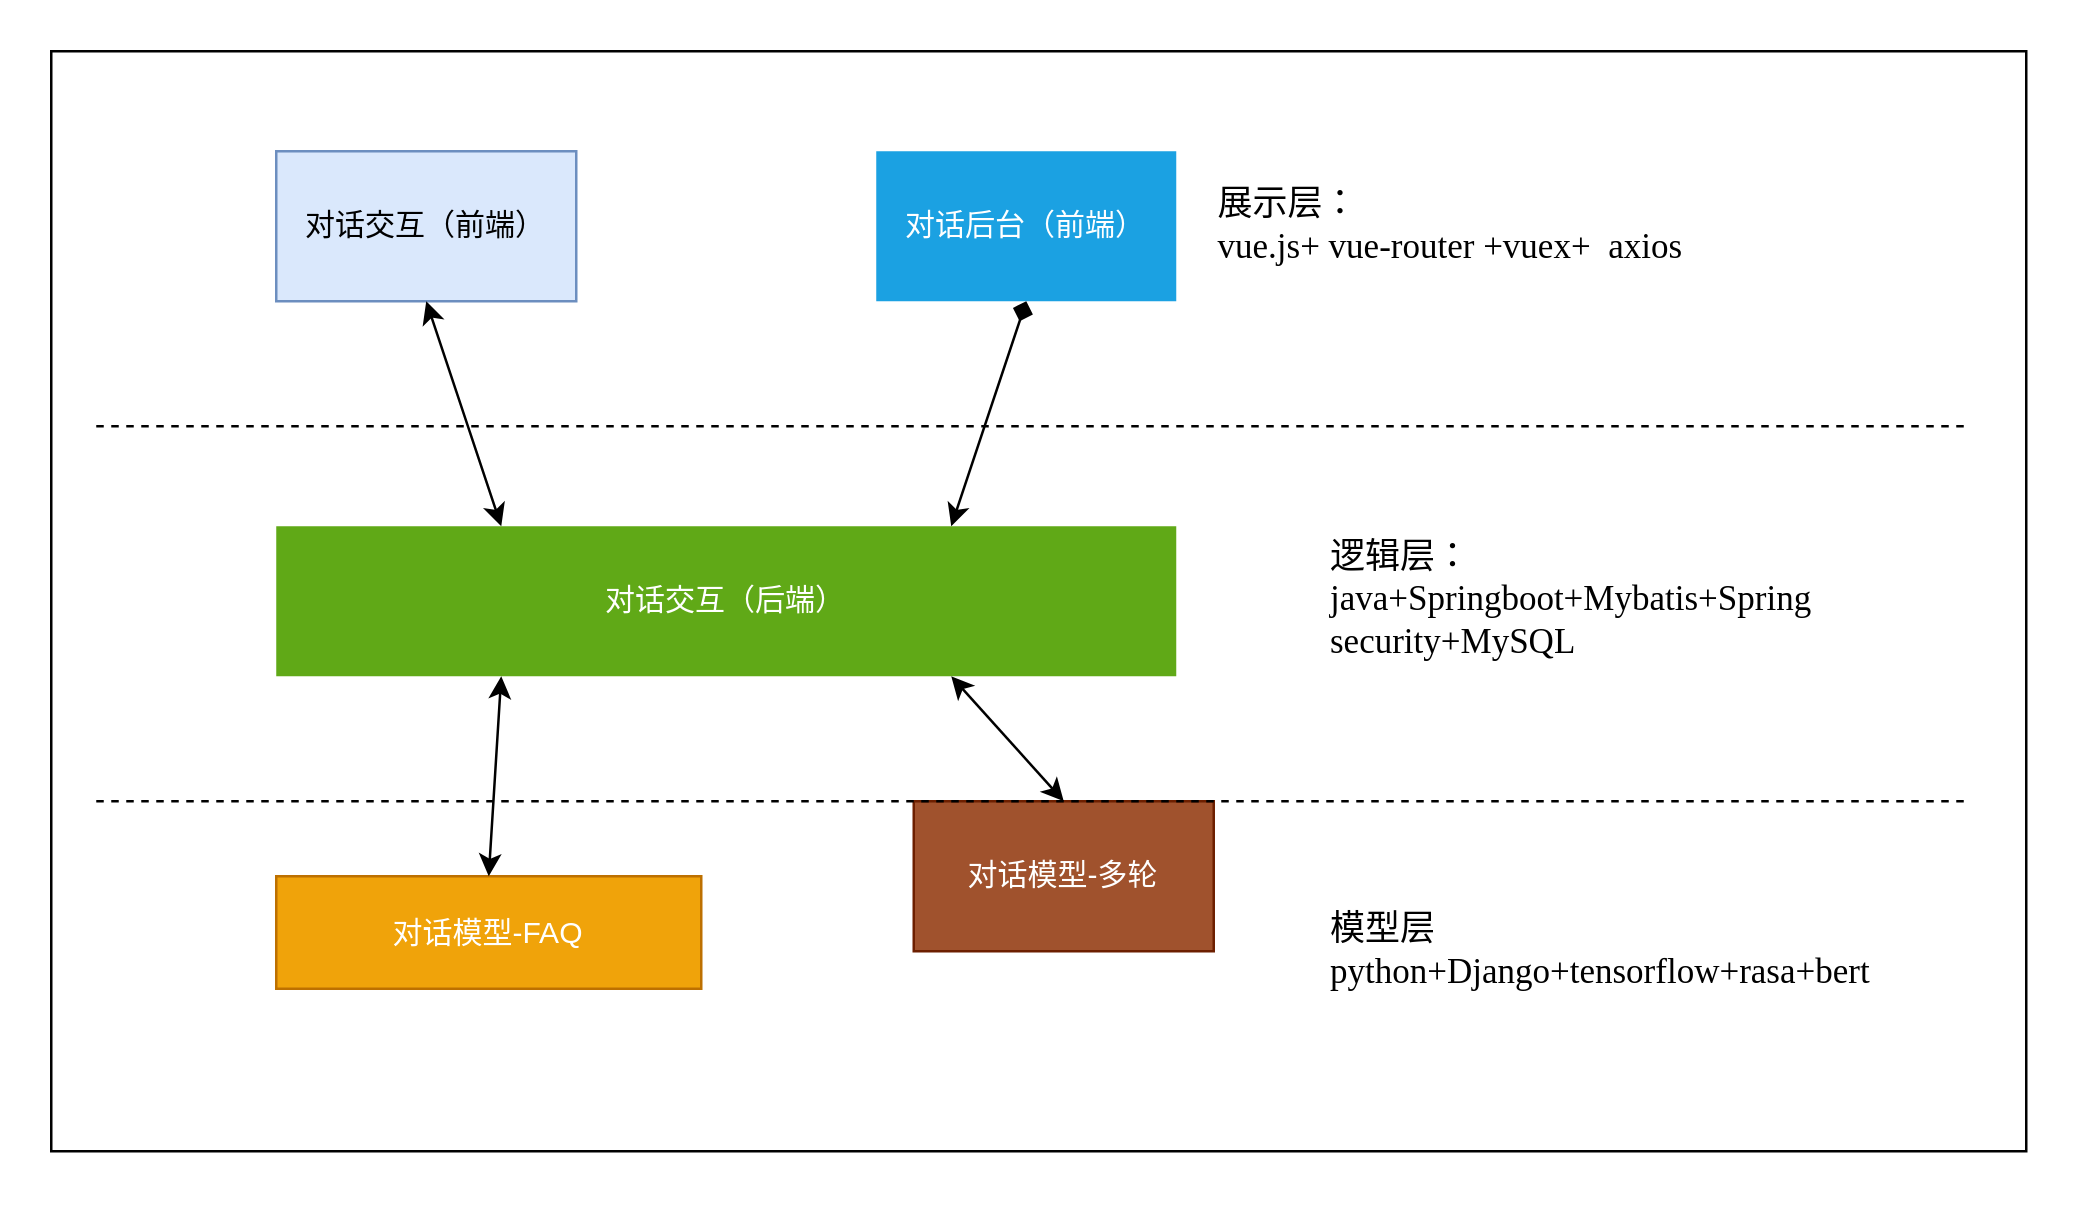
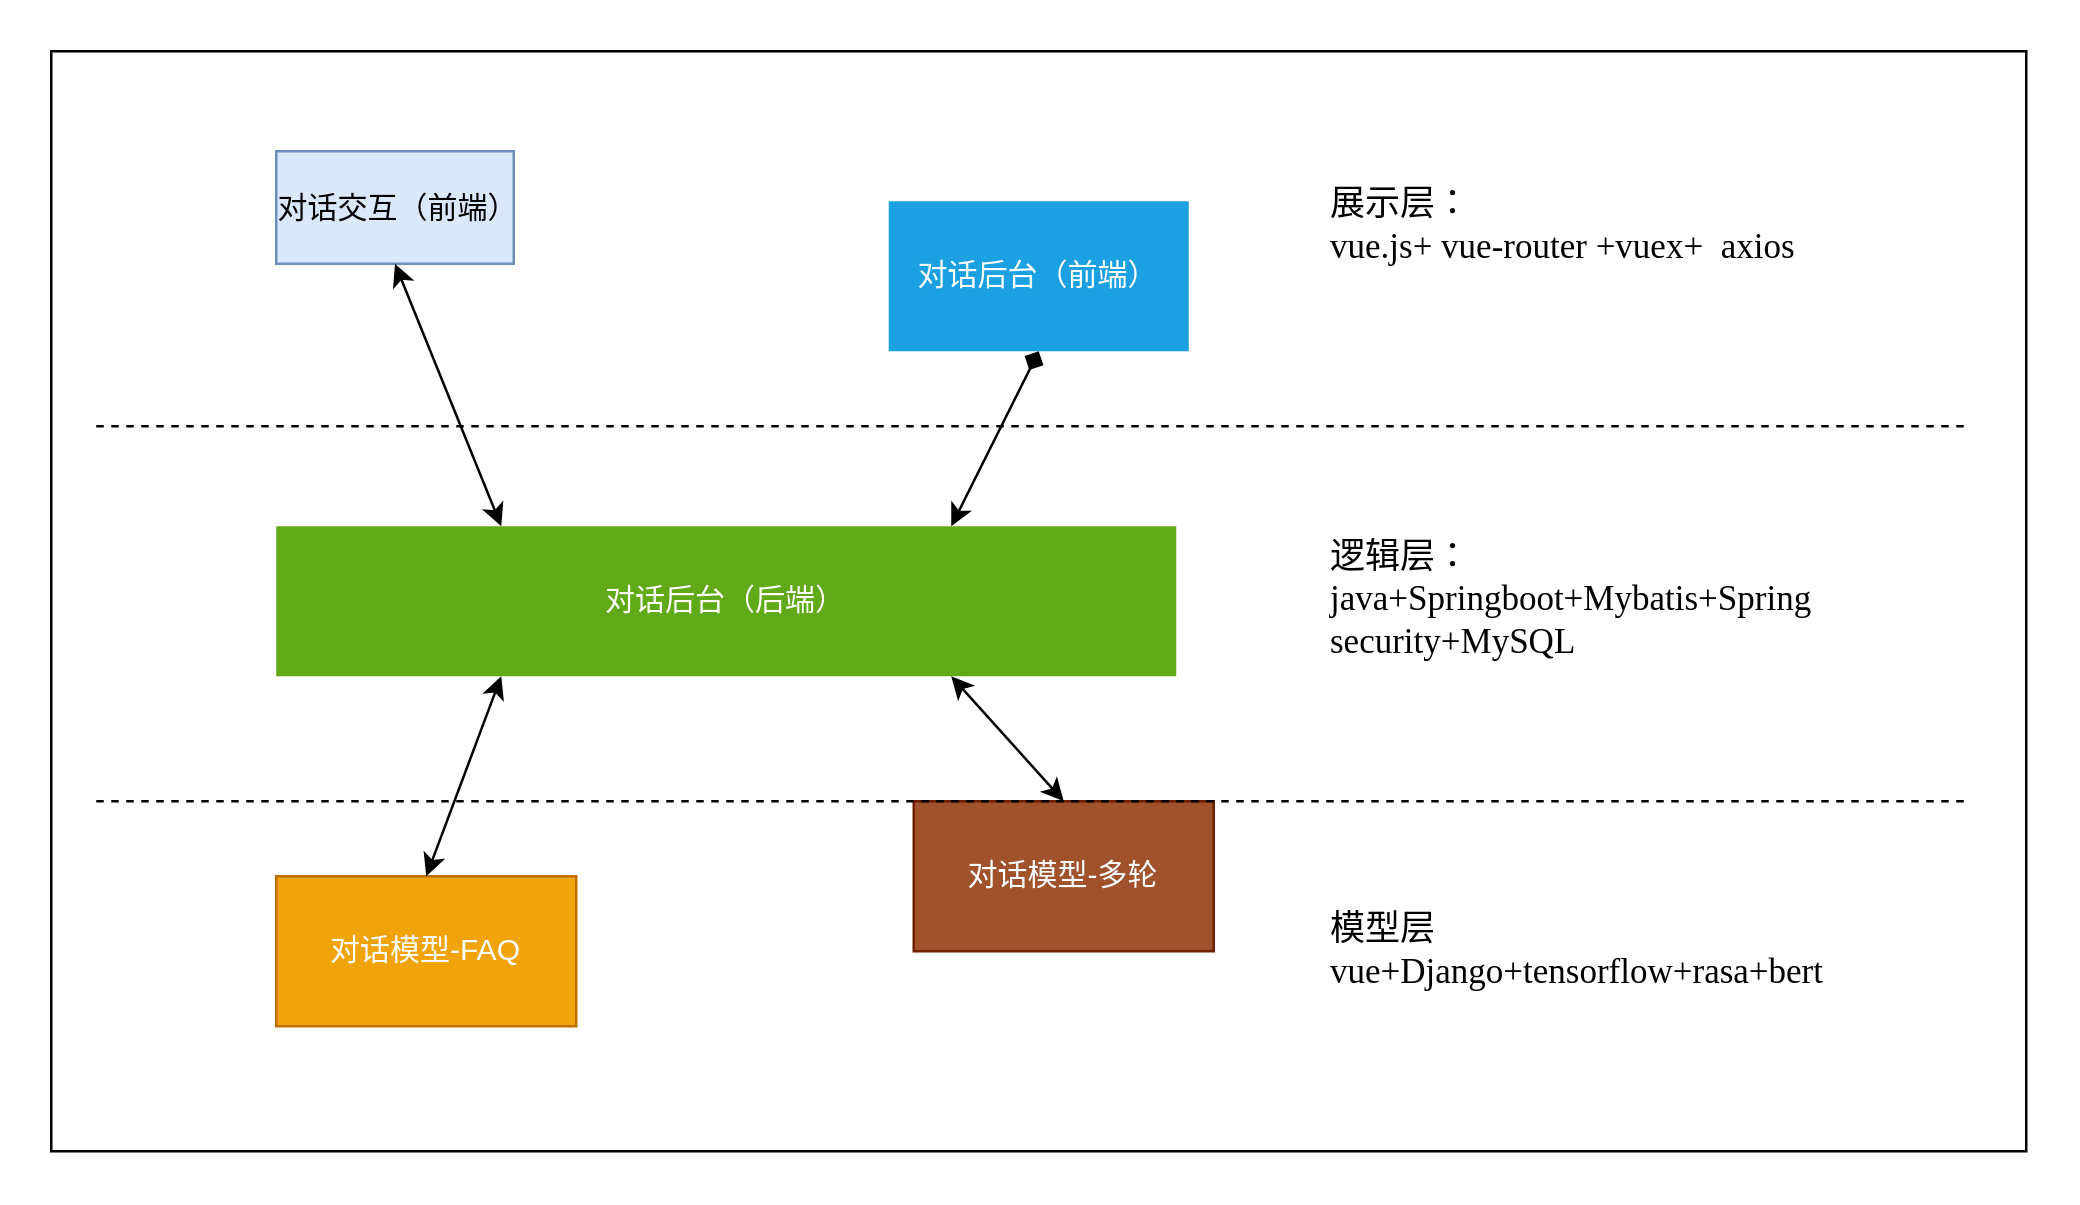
node "对话交互（前端）": size 300x150 -> 238x113
node "对话后台（前端）": moved (1026, 226) -> (1039, 276)
node "展示层： vue.js+ vue-router +vuex+ axios": moved (1514, 226) -> (1626, 226)
node "对话交互（后端）": label "对话交互（后端）" -> "对话后台（后端）"
node "对话模型-FAQ": size 425x113 -> 300x150
node "模型层 python+Django+tensorflow+rasa+bert": label "模型层 python+Django+tensorflow+rasa+bert" -> "模型层 vue+Django+tensorflow+rasa+bert"
